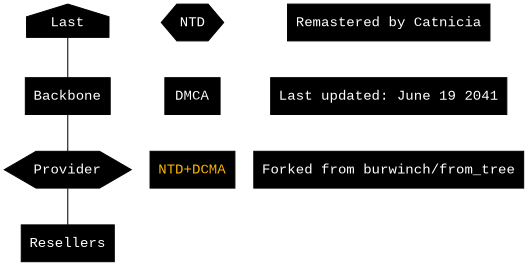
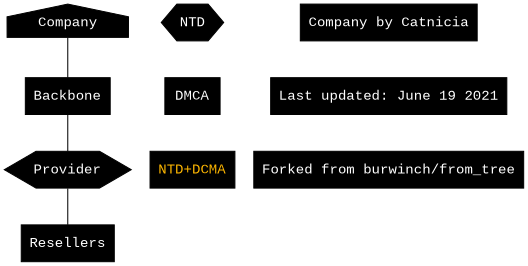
node "Last": label "Last" -> "Company"
node "Remastered by Catnicia": label "Remastered by Catnicia" -> "Company by Catnicia"
node "Last updated: June 19 2041": label "Last updated: June 19 2041" -> "Last updated: June 19 2021"
